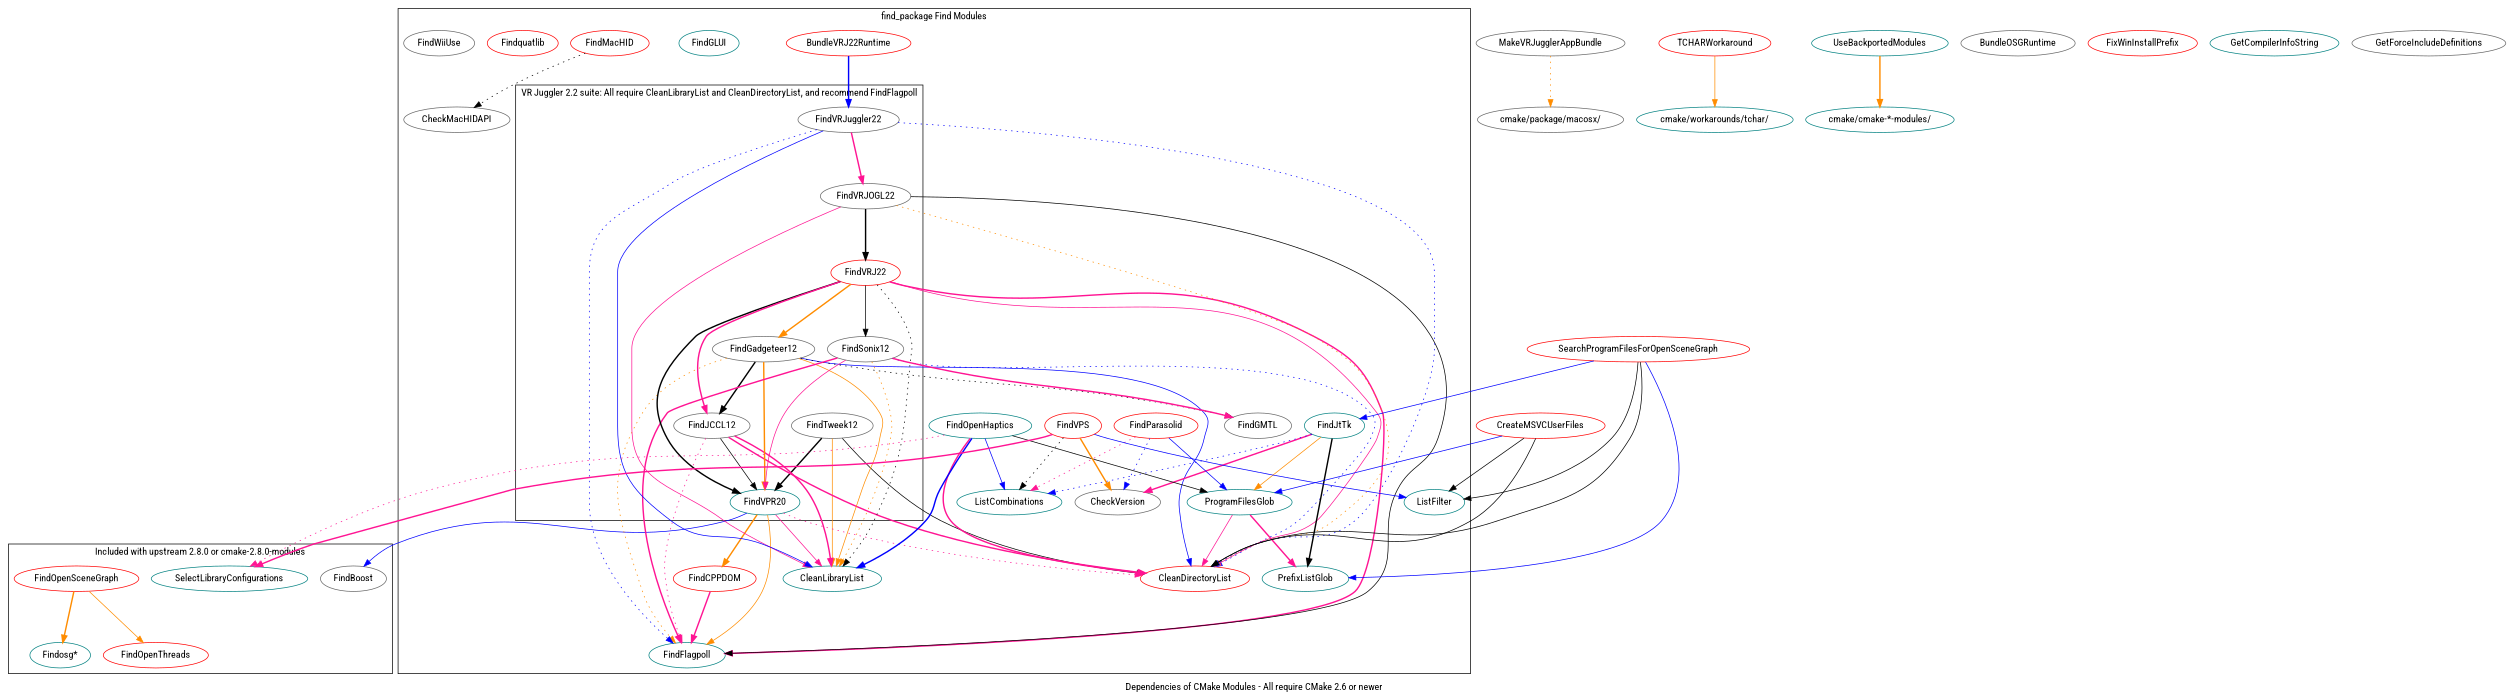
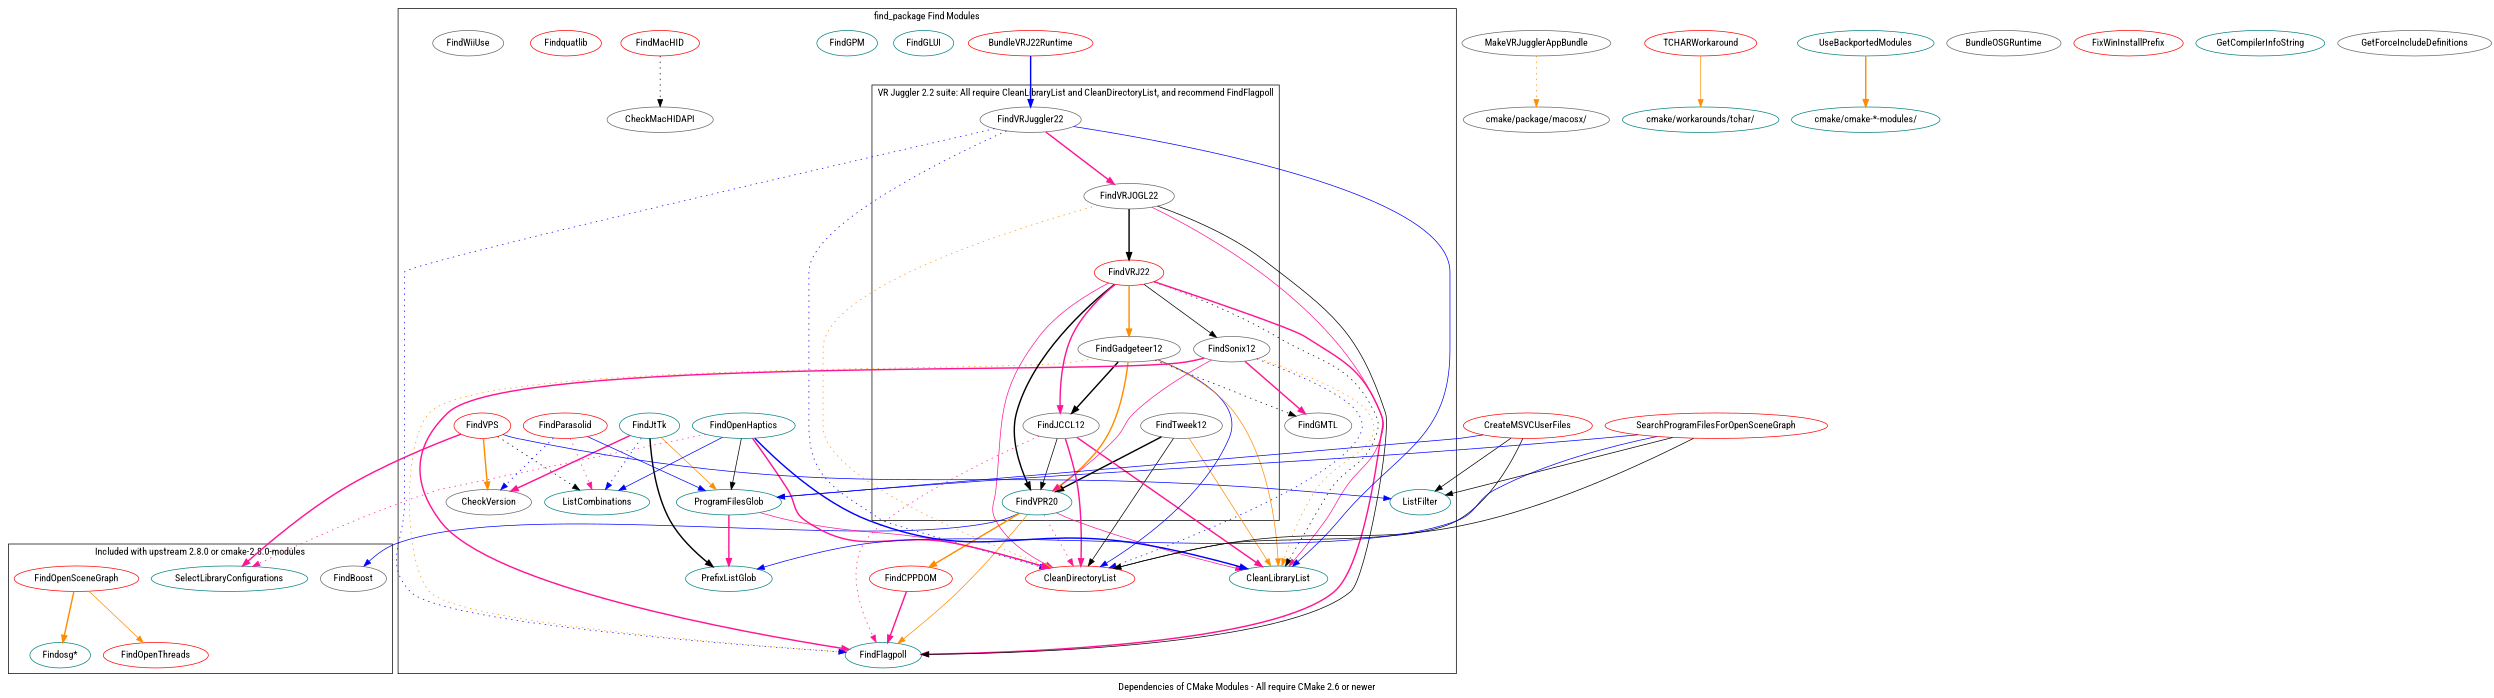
node "FindGPM": added
edge "SearchProgramFilesForOpenSceneGraph" -> "FindJtTk": now "SearchProgramFilesForOpenSceneGraph" -> "ProgramFilesGlob"
